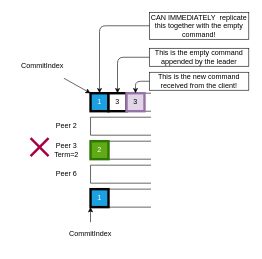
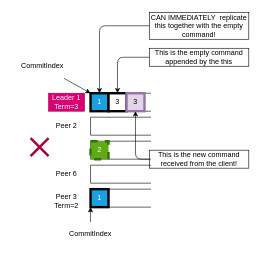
node "This is the empty command appended by the leader": label "This is the empty command appended by the leader" -> "This is the empty command appended by the this"
node "This is the new command received from the client!": moved (199, 81) -> (199, 159)
node "Leader 1 Term=3": added
node "Peer 3 Term=2": moved (66, 150) -> (66, 201)
node "2": style solid -> dashed
